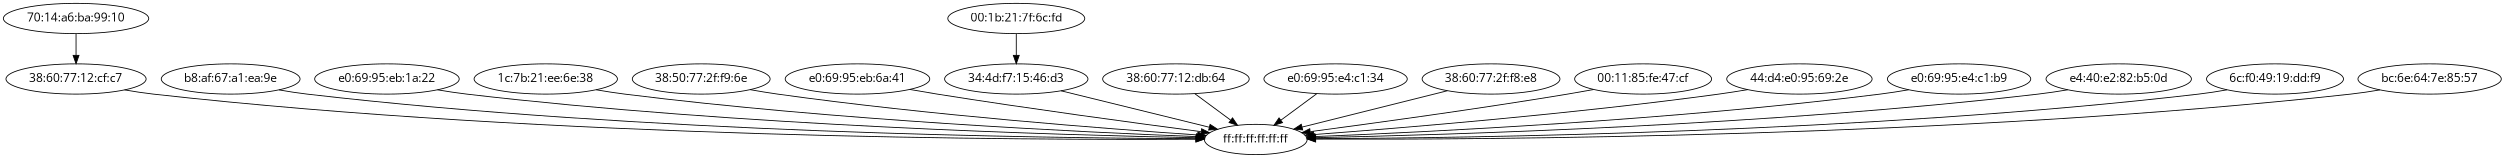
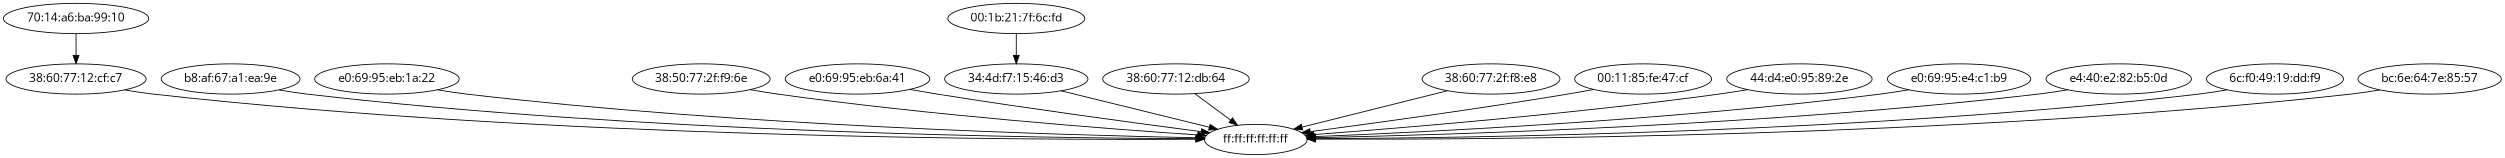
node "1c:7b:21:ee:6e:38": removed
node "e0:69:95:e4:c1:34": removed
node "44:d4:e0:95:69:2e": label "44:d4:e0:95:69:2e" -> "44:d4:e0:95:89:2e"
